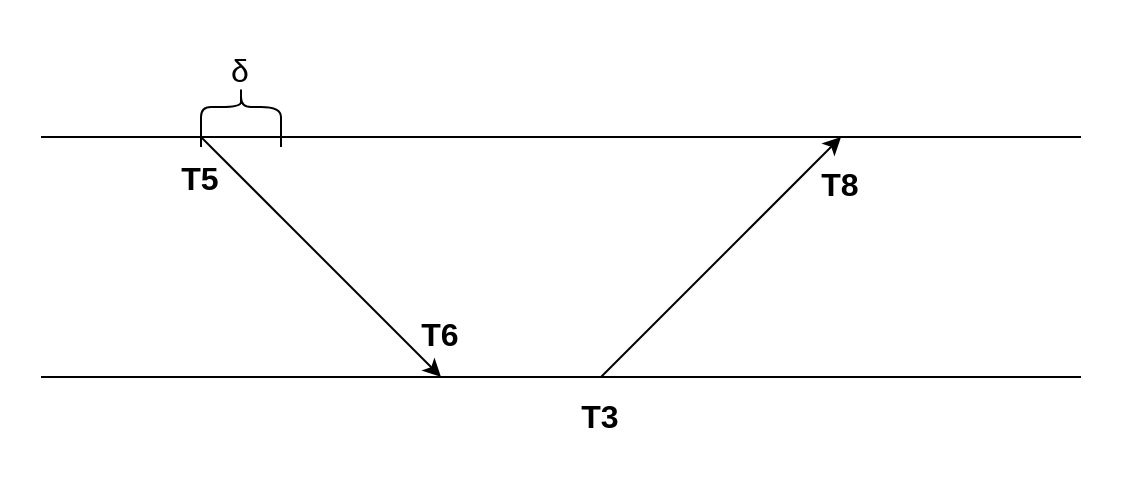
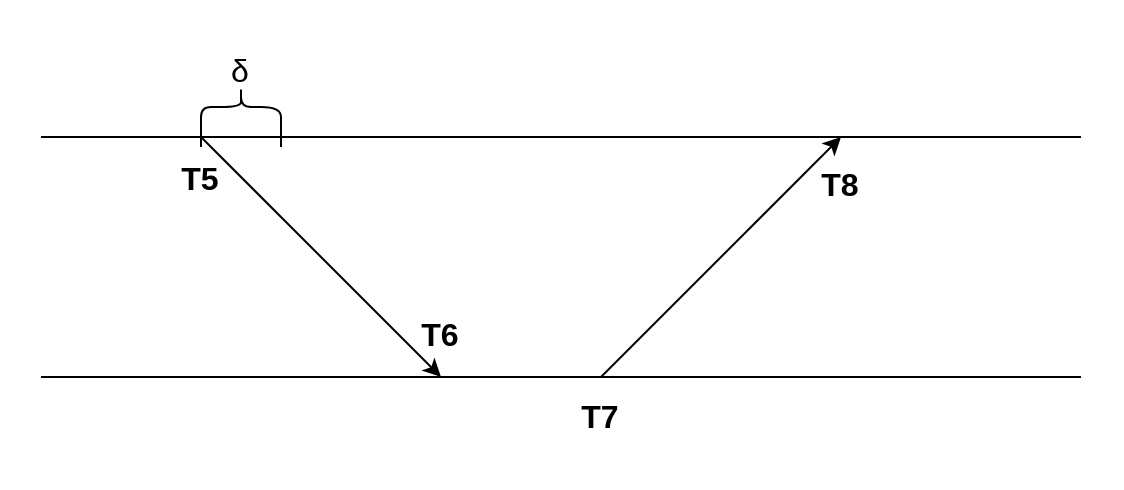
node "T3": label "T3" -> "T7"
